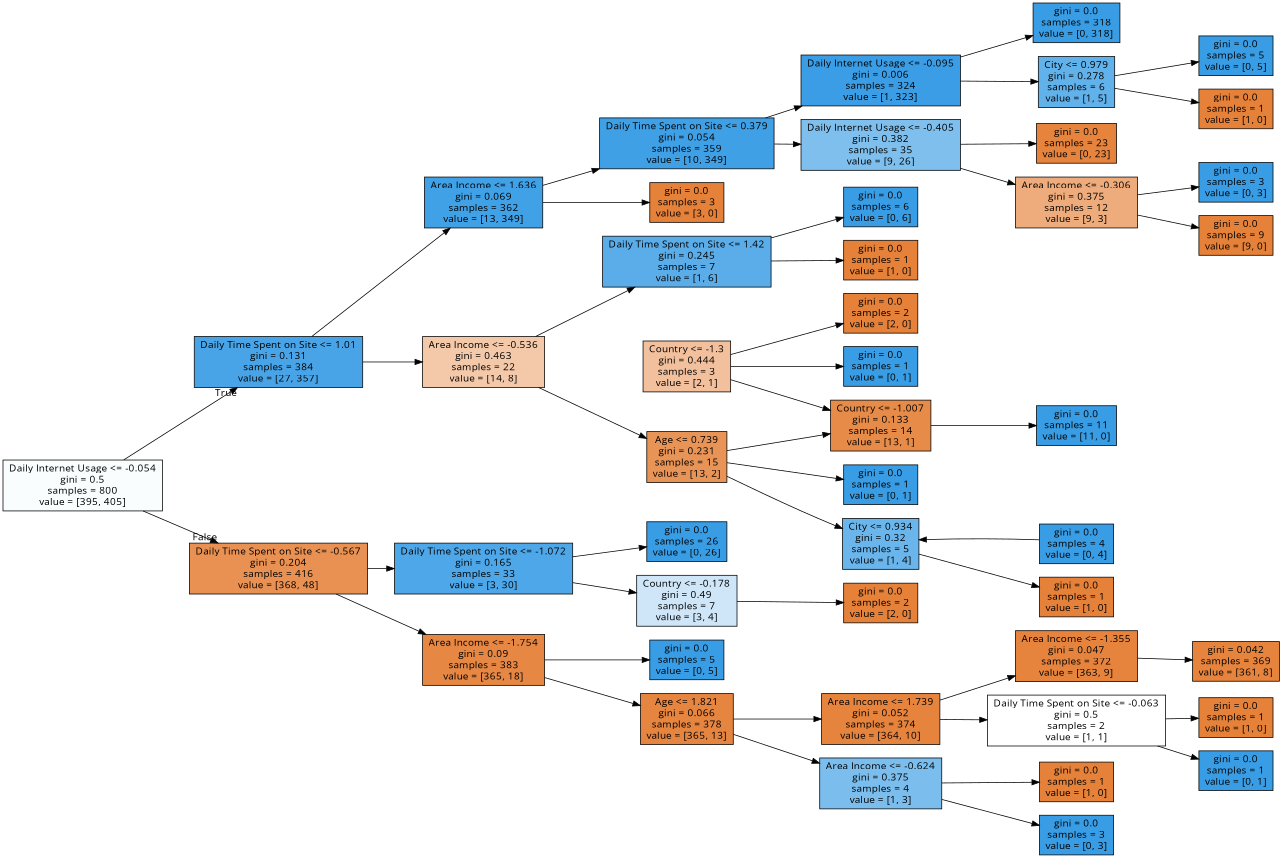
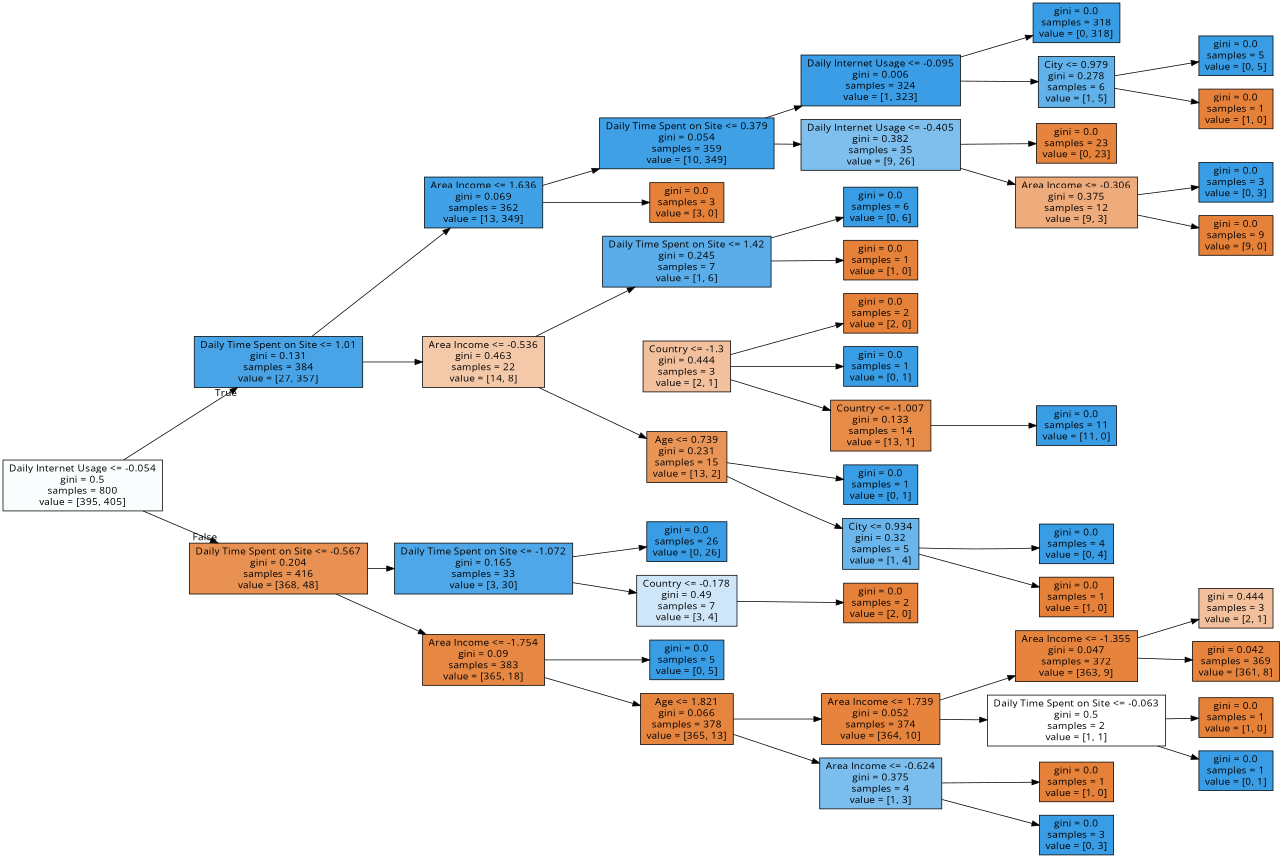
edge "Age <= 0.739 gini = 0.231 samples = 15 value = [13, 2]" -> "Country <= -1.007 gini = 0.133 samples = 14 value = [13, 1]": removed
edge "gini = 0.0 samples = 4 value = [0, 4]" -> "City <= 0.934 gini = 0.32 samples = 5 value = [1, 4]": reversed
node "gini = 0.444 samples = 3 value = [2, 1]": added
